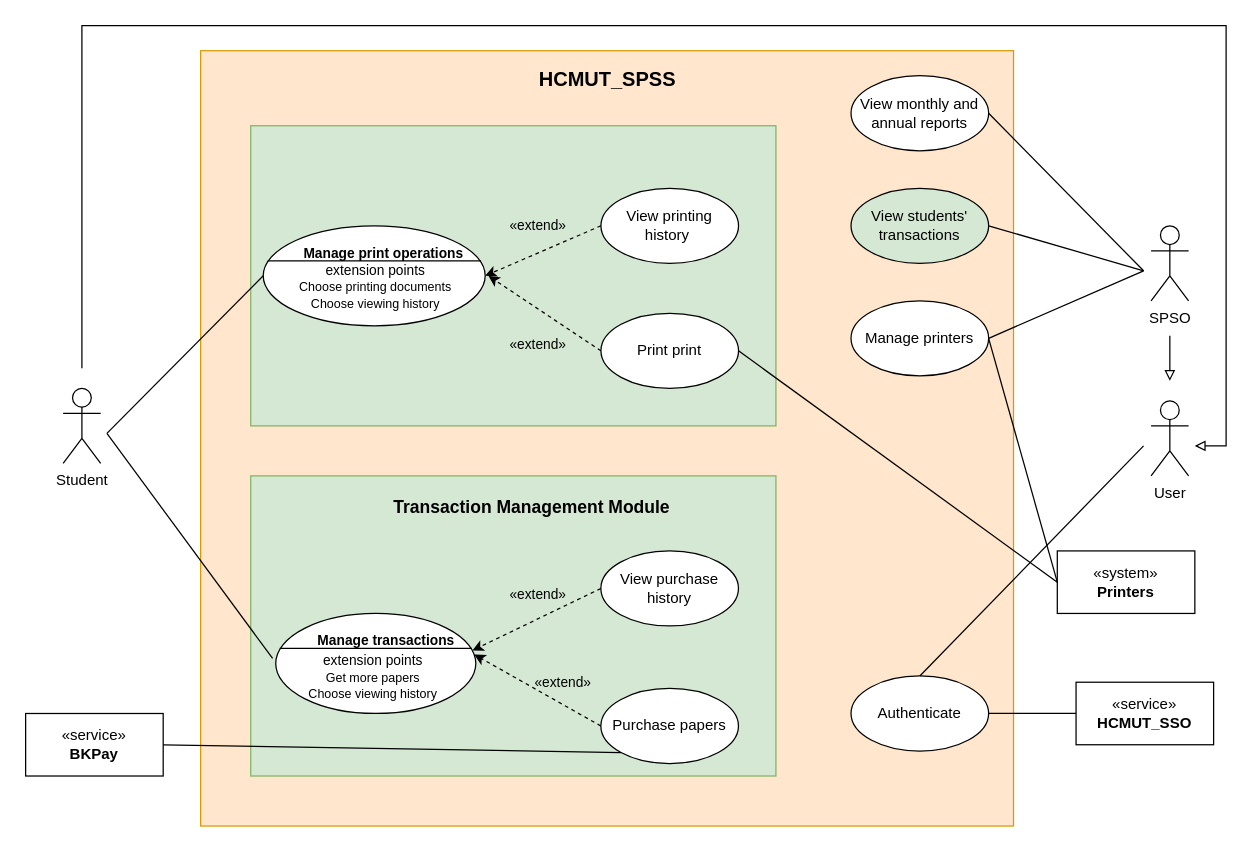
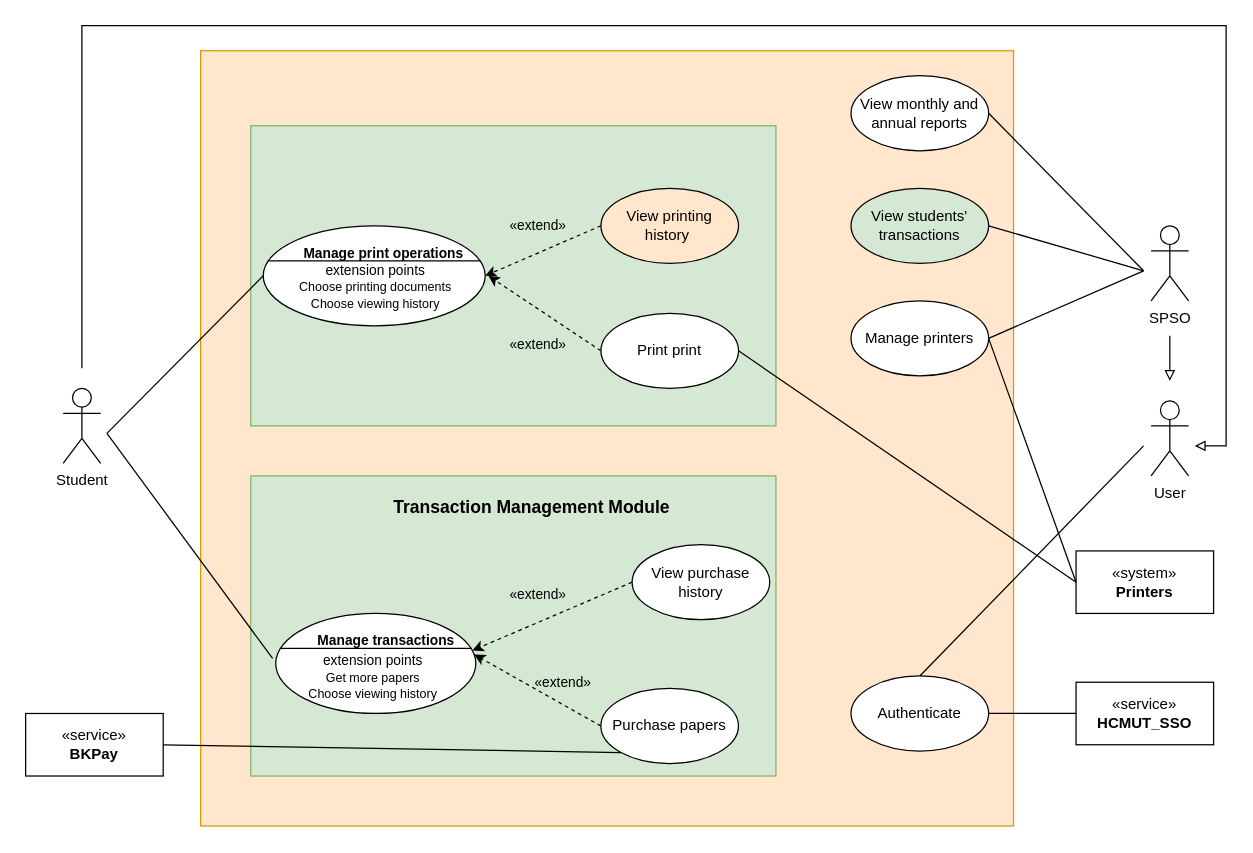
node "HCMUT_SPSS": removed
node "View printing history": fillcolor #ffffff -> #ffe6cc
node "«system» Printers": moved (1126, 582) -> (1144, 582)
node "View purchase history": moved (669, 588) -> (701, 582)
